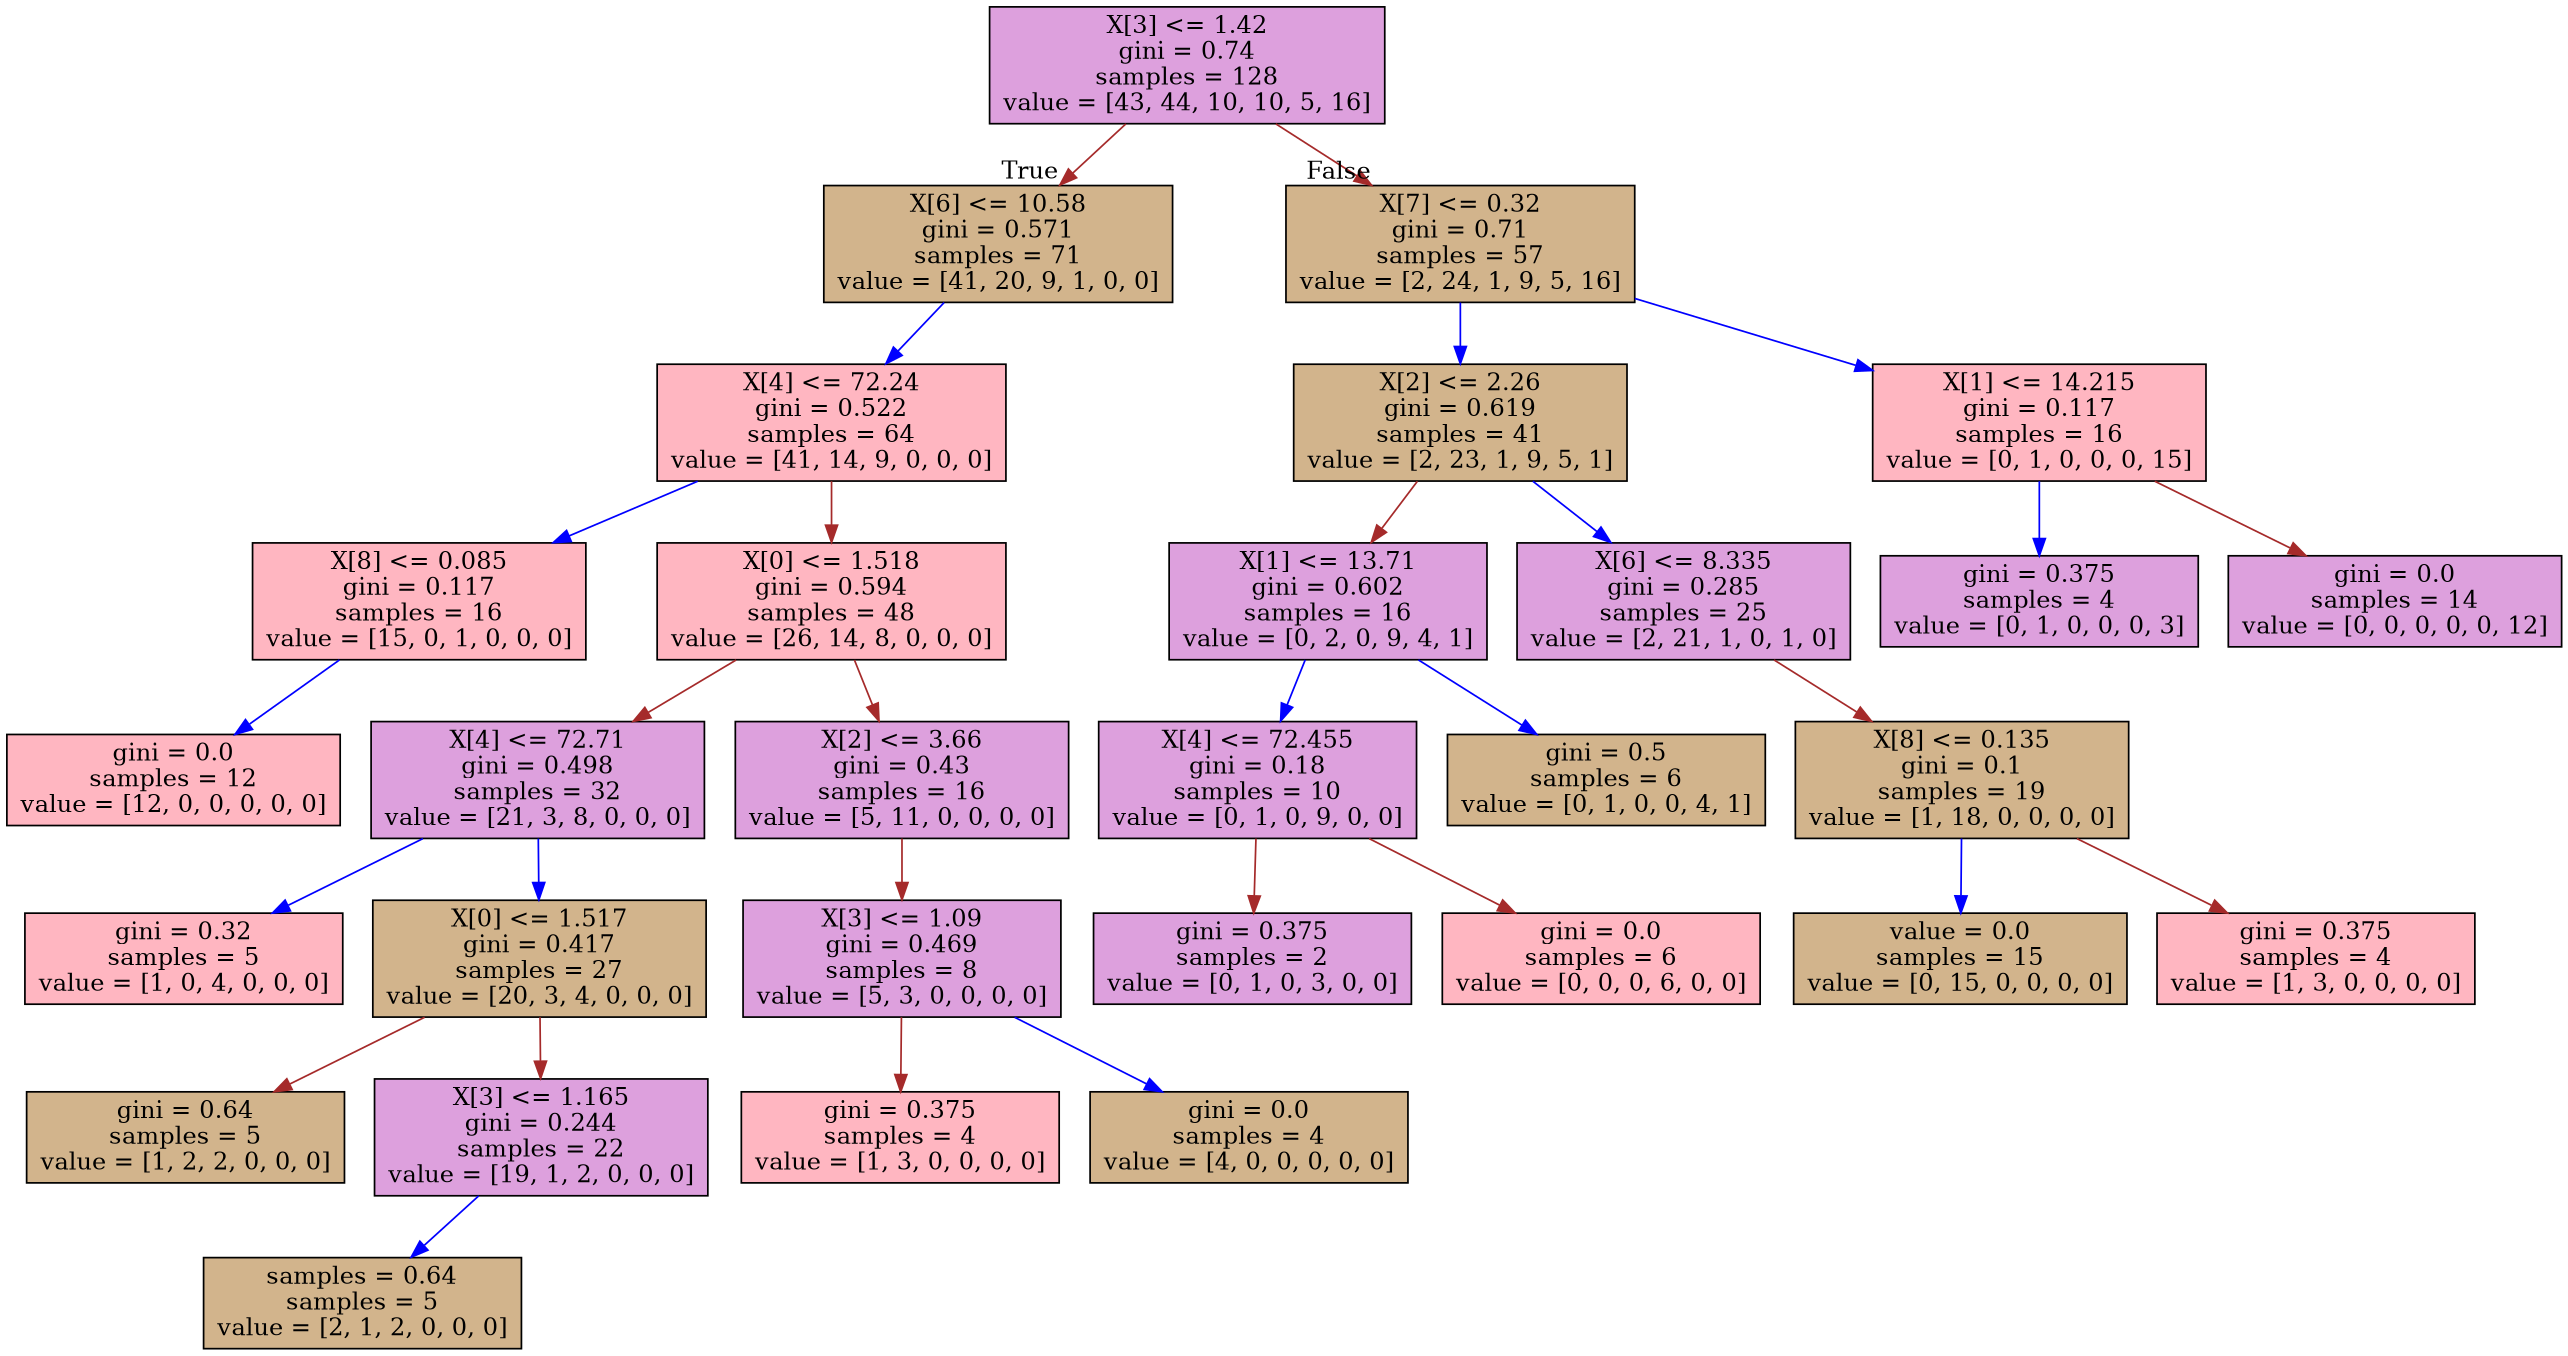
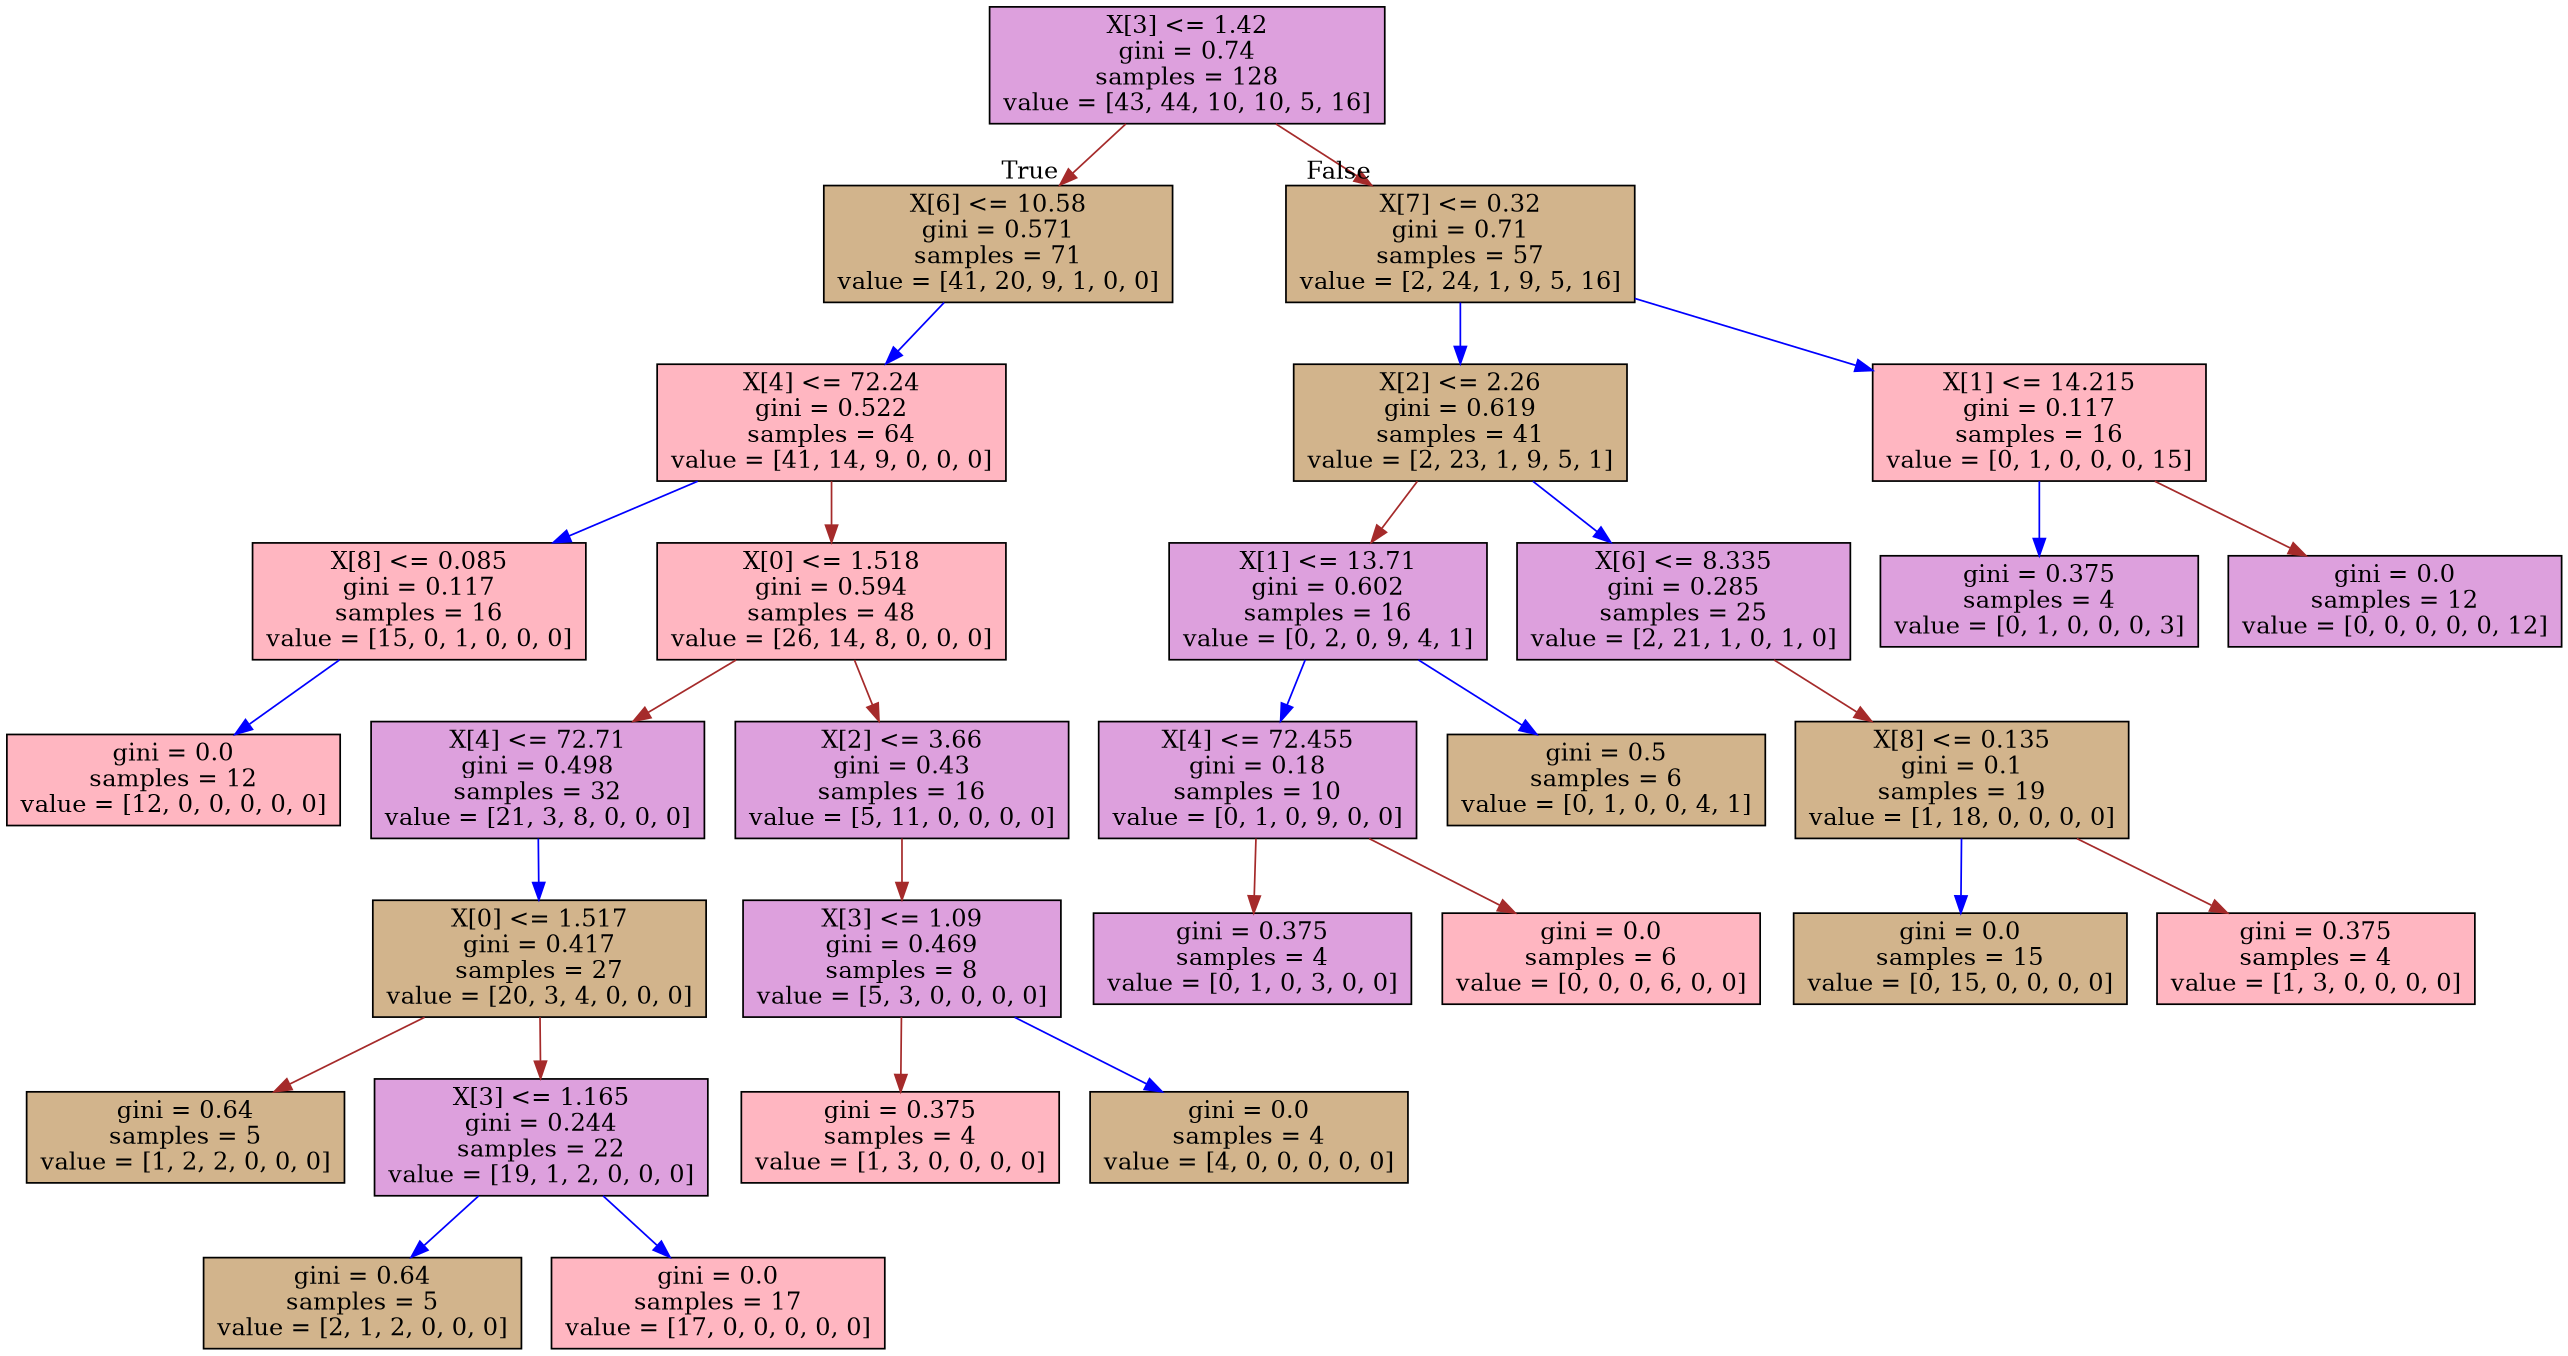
node "gini = 0.0 samples = 14 value = [0, 0, 0, 0, 0, 12]": label "gini = 0.0 samples = 14 value = [0, 0, 0, 0, 0, 12]" -> "gini = 0.0 samples = 12 value = [0, 0, 0, 0, 0, 12]"
node "gini = 0.32 samples = 5 value = [1, 0, 4, 0, 0, 0]": removed
node "gini = 0.375 samples = 2 value = [0, 1, 0, 3, 0, 0]": label "gini = 0.375 samples = 2 value = [0, 1, 0, 3, 0, 0]" -> "gini = 0.375 samples = 4 value = [0, 1, 0, 3, 0, 0]"
node "value = 0.0 samples = 15 value = [0, 15, 0, 0, 0, 0]": label "value = 0.0 samples = 15 value = [0, 15, 0, 0, 0, 0]" -> "gini = 0.0 samples = 15 value = [0, 15, 0, 0, 0, 0]"
node "samples = 0.64 samples = 5 value = [2, 1, 2, 0, 0, 0]": label "samples = 0.64 samples = 5 value = [2, 1, 2, 0, 0, 0]" -> "gini = 0.64 samples = 5 value = [2, 1, 2, 0, 0, 0]"
node "gini = 0.0 samples = 17 value = [17, 0, 0, 0, 0, 0]": added
